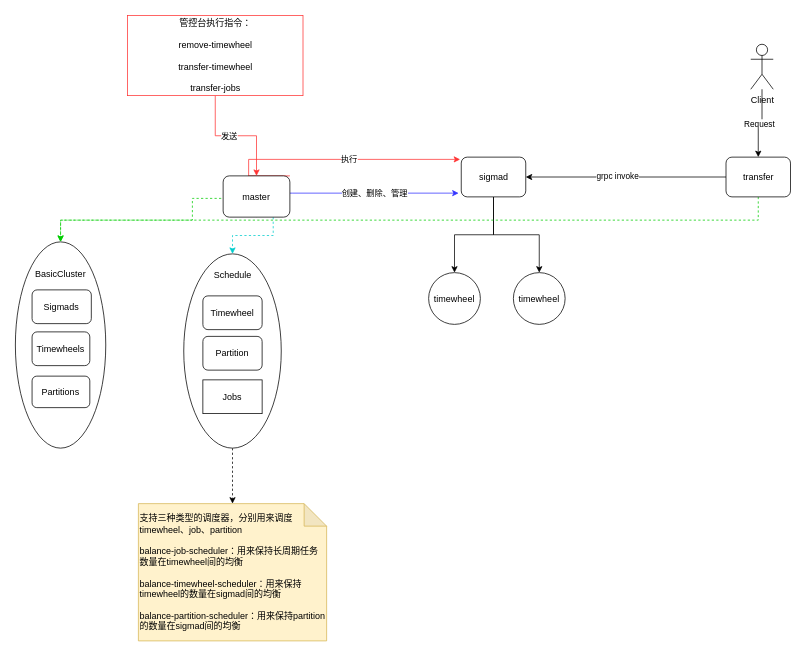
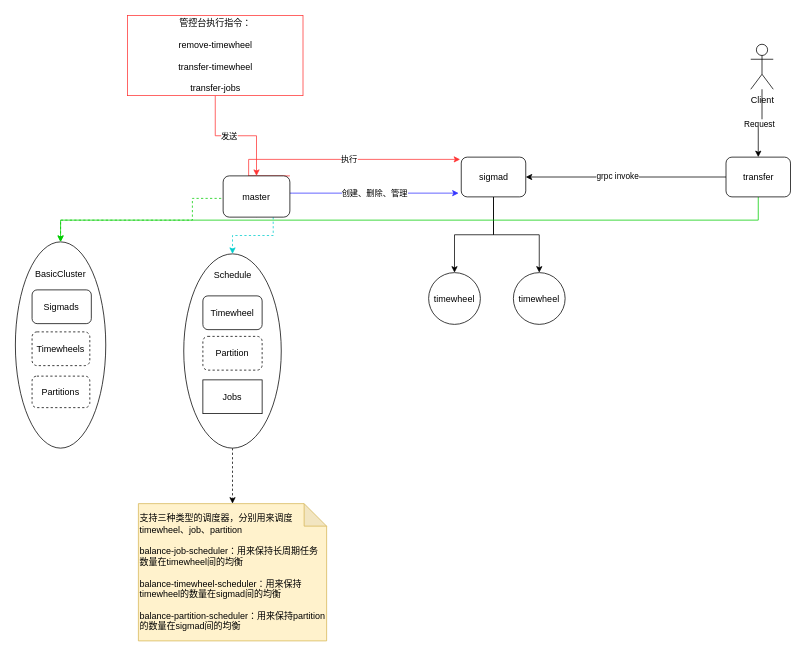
edge "transfer" -> "BasicCluster": style dashed -> solid
node "Timewheels": style solid -> dashed
node "Partition": style solid -> dashed
node "Partitions": style solid -> dashed
